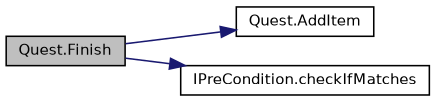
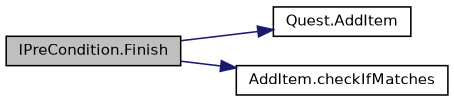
node "Quest.Finish": label "Quest.Finish" -> "IPreCondition.Finish"
node "IPreCondition.checkIfMatches": label "IPreCondition.checkIfMatches" -> "AddItem.checkIfMatches"
